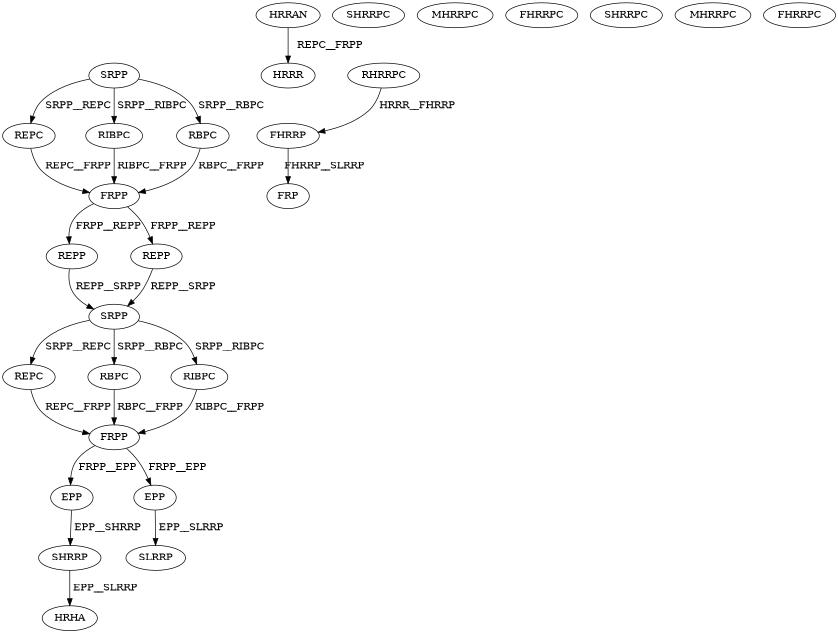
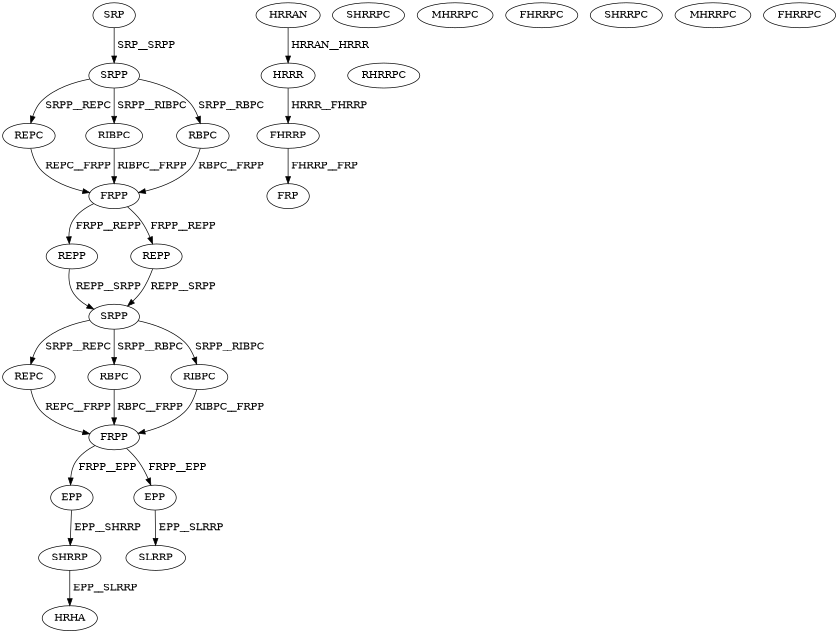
node "SRP": added
edge "HRRAN" -> "HRRR": label " REPC__FRPP" -> " HRRAN__HRRR"
edge "RHRRPC" -> "FHRRP": now "HRRR" -> "FHRRP"
edge "FHRRP" -> "FRP": label " FHRRP__SLRRP" -> " FHRRP__FRP"
